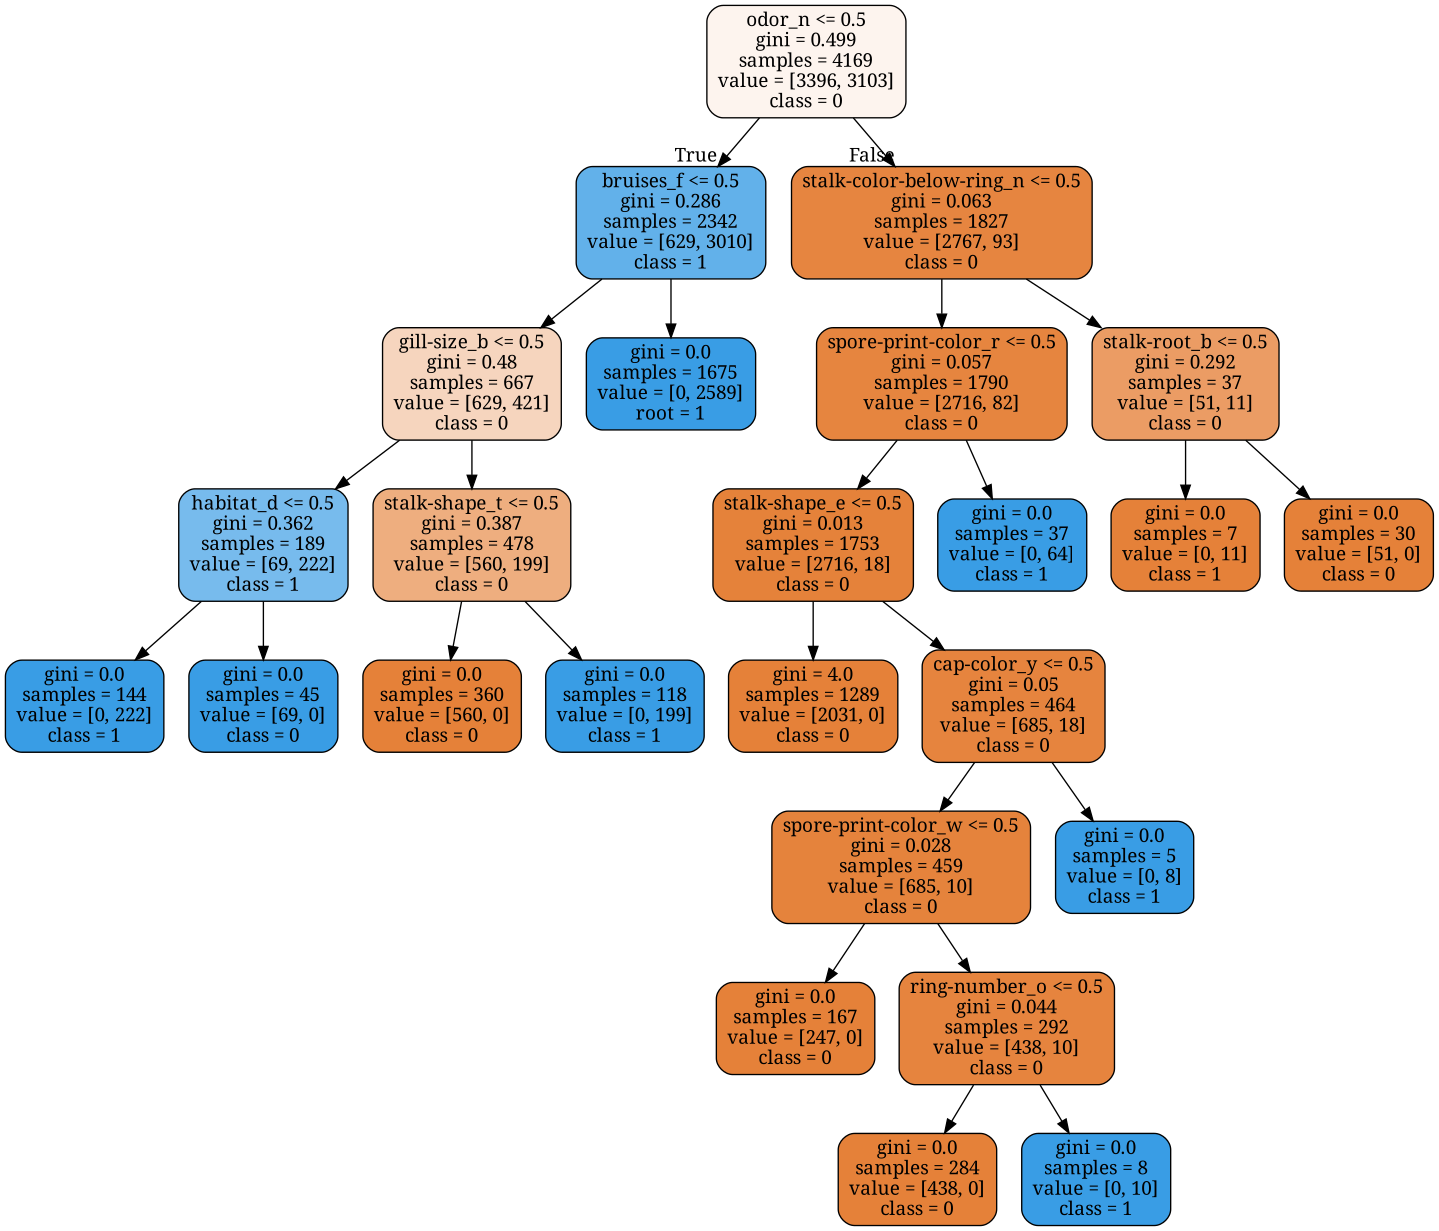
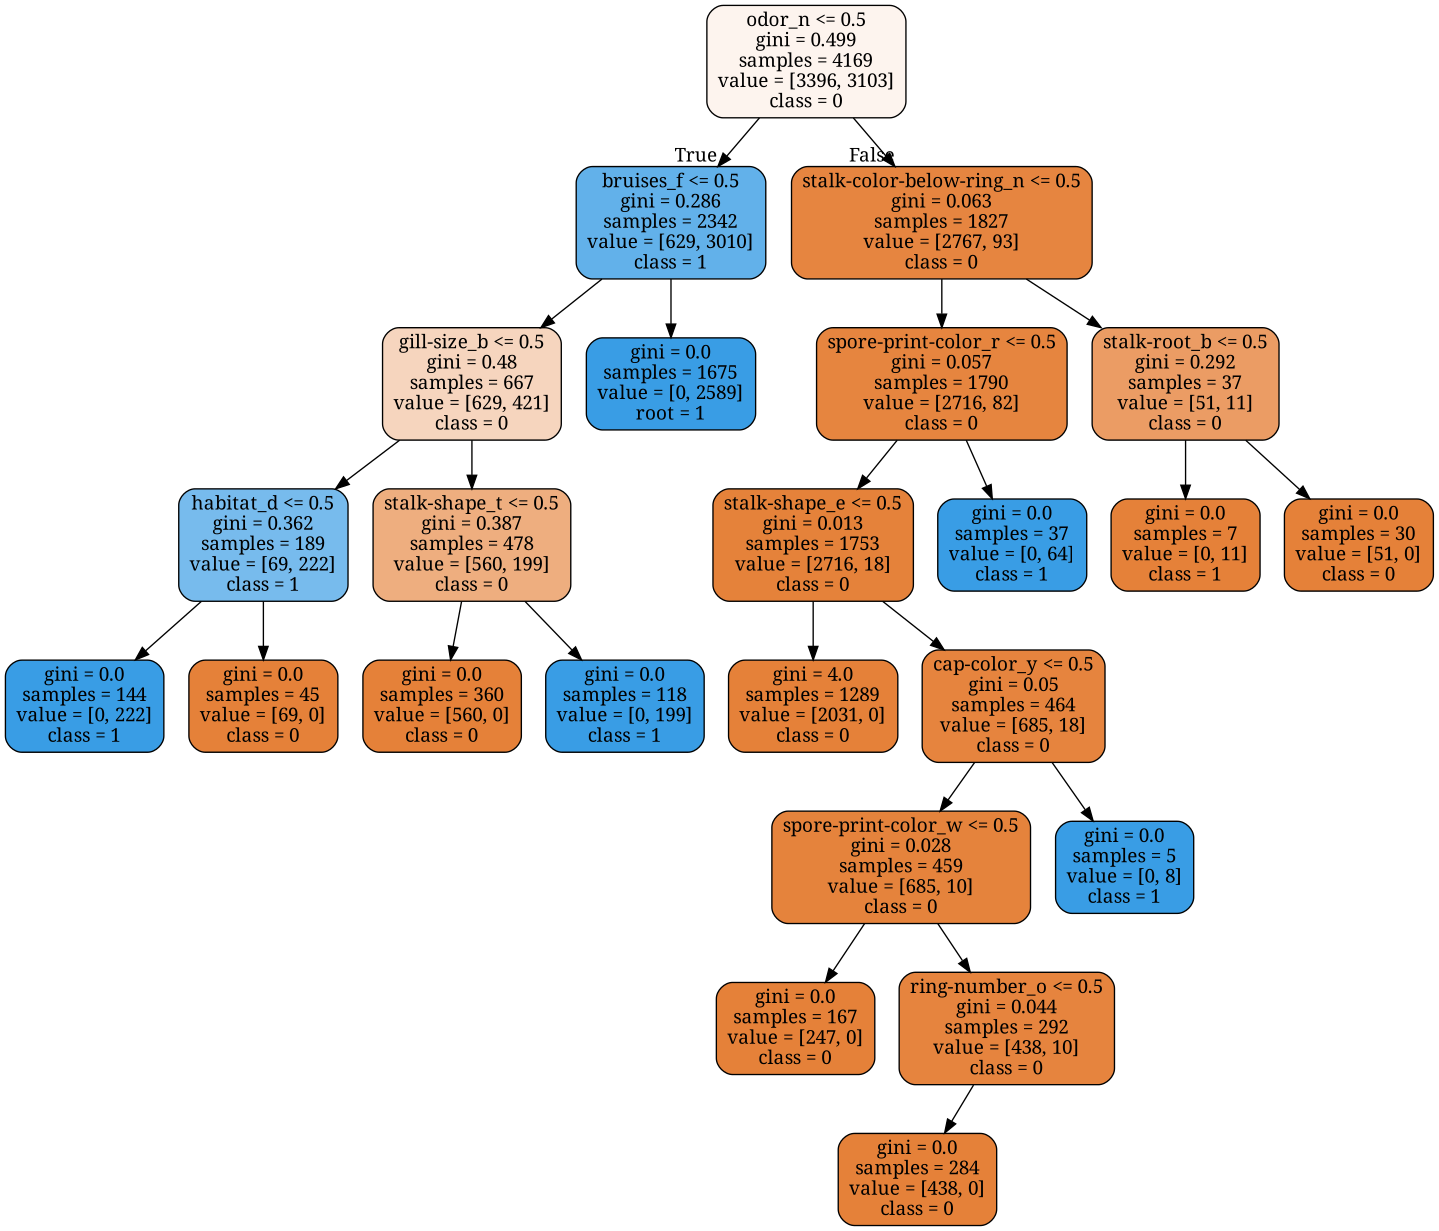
node "gini = 0.0 samples = 45 value = [69, 0] class = 0": fillcolor #399de5 -> #e58139
node "gini = 0.0 samples = 8 value = [0, 10] class = 1": removed
